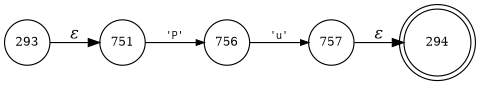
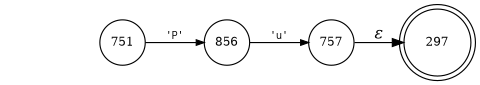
node "293": removed
node "756": label "756" -> "856"
node "294": label "294" -> "297"
